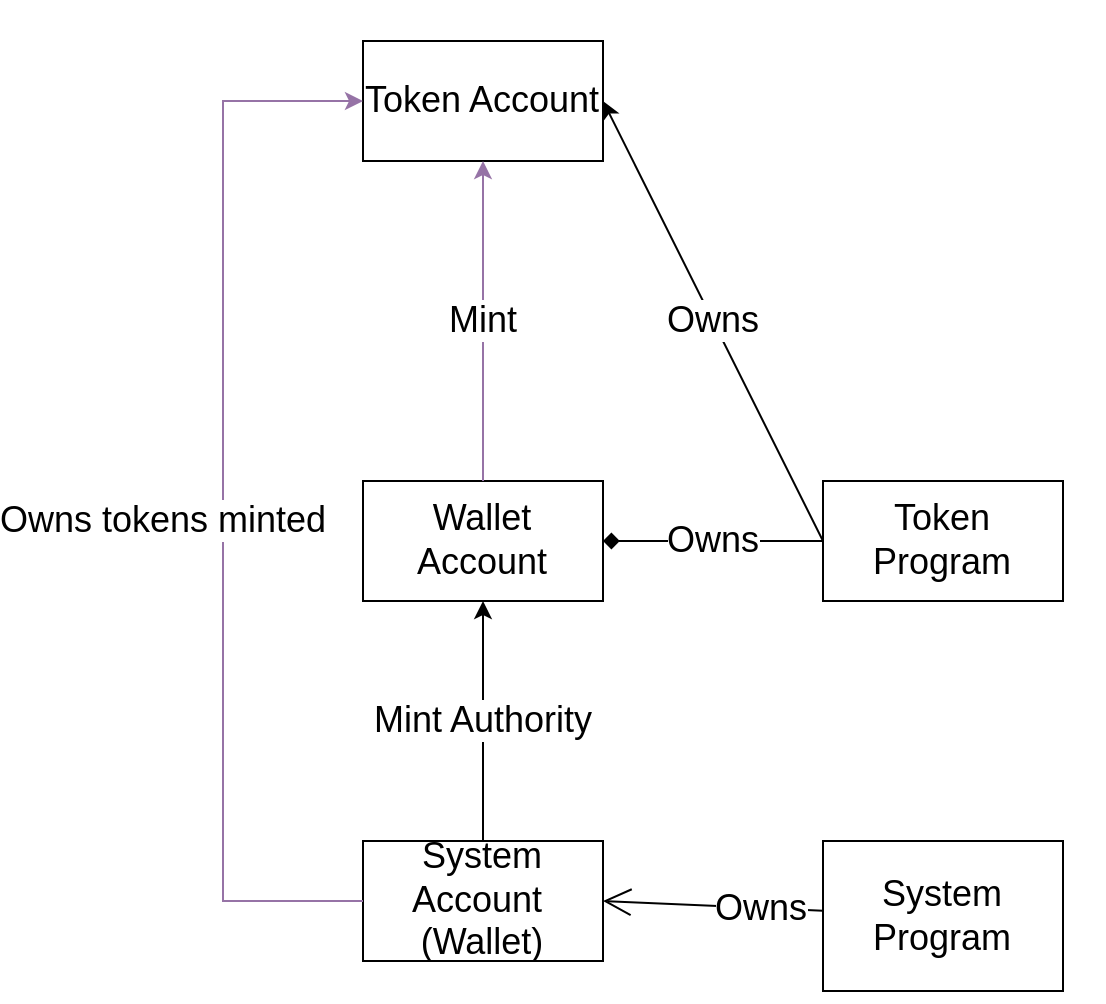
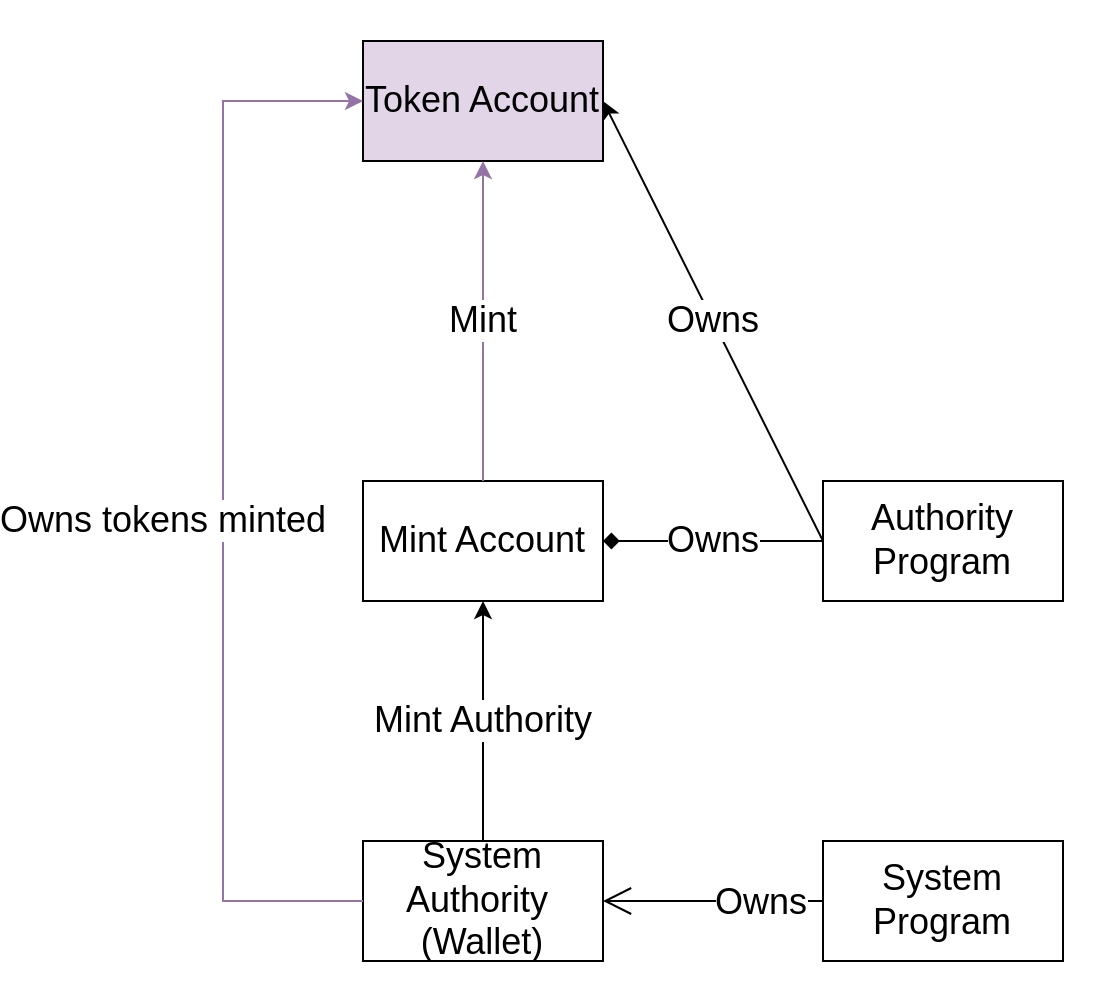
node "Token Account": fillcolor #ffffff -> #e1d5e7
node "Wallet Account": label "Wallet Account" -> "Mint Account"
node "Token Program": label "Token Program" -> "Authority Program"
node "System Account (Wallet)": label "System Account (Wallet)" -> "System Authority (Wallet)"
node "System Program": size 240x150 -> 240x120
